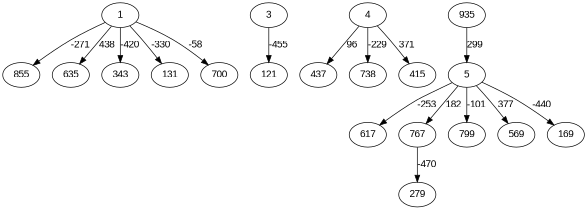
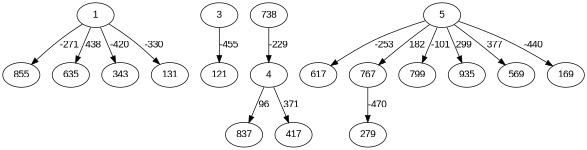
edge "4" -> "738": reversed
edge "935" -> "5": reversed
node "700": removed
node "437": label "437" -> "837"
node "415": label "415" -> "417"
